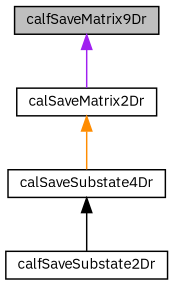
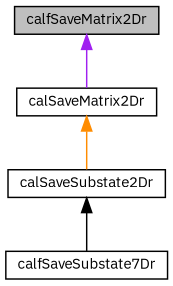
node "calfSaveMatrix9Dr": label "calfSaveMatrix9Dr" -> "calfSaveMatrix2Dr"
node "calSaveSubstate4Dr": label "calSaveSubstate4Dr" -> "calSaveSubstate2Dr"
node "calfSaveSubstate2Dr": label "calfSaveSubstate2Dr" -> "calfSaveSubstate7Dr"
